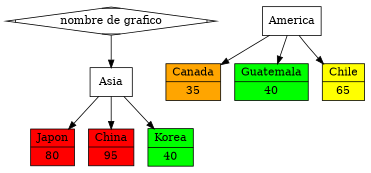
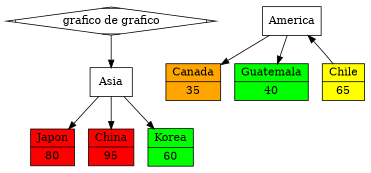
node "nombre de grafico": label "nombre de grafico" -> "grafico de grafico"
edge "America" -> "Chile": reversed
node "Korea": text "40" -> "60"
